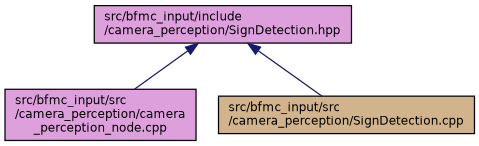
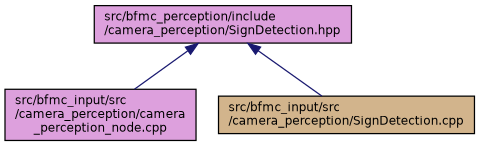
node "src/bfmc_input/include /camera_perception/SignDetection.hpp": label "src/bfmc_input/include /camera_perception/SignDetection.hpp" -> "src/bfmc_perception/include /camera_perception/SignDetection.hpp"
